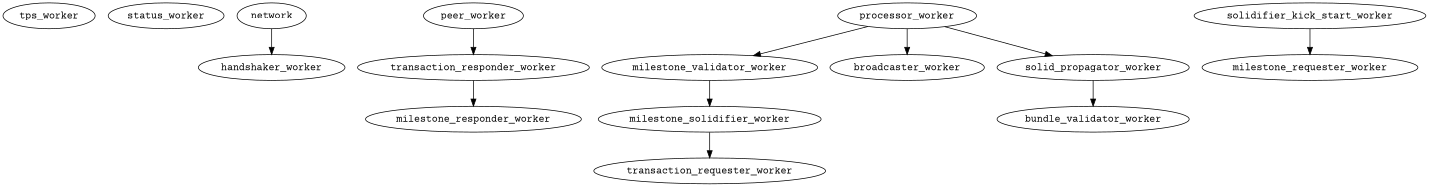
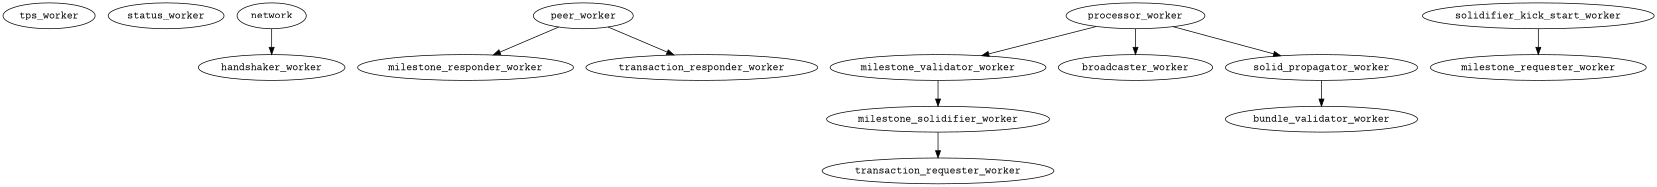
edge "transaction_responder_worker" -> "milestone_responder_worker": now "peer_worker" -> "milestone_responder_worker"
